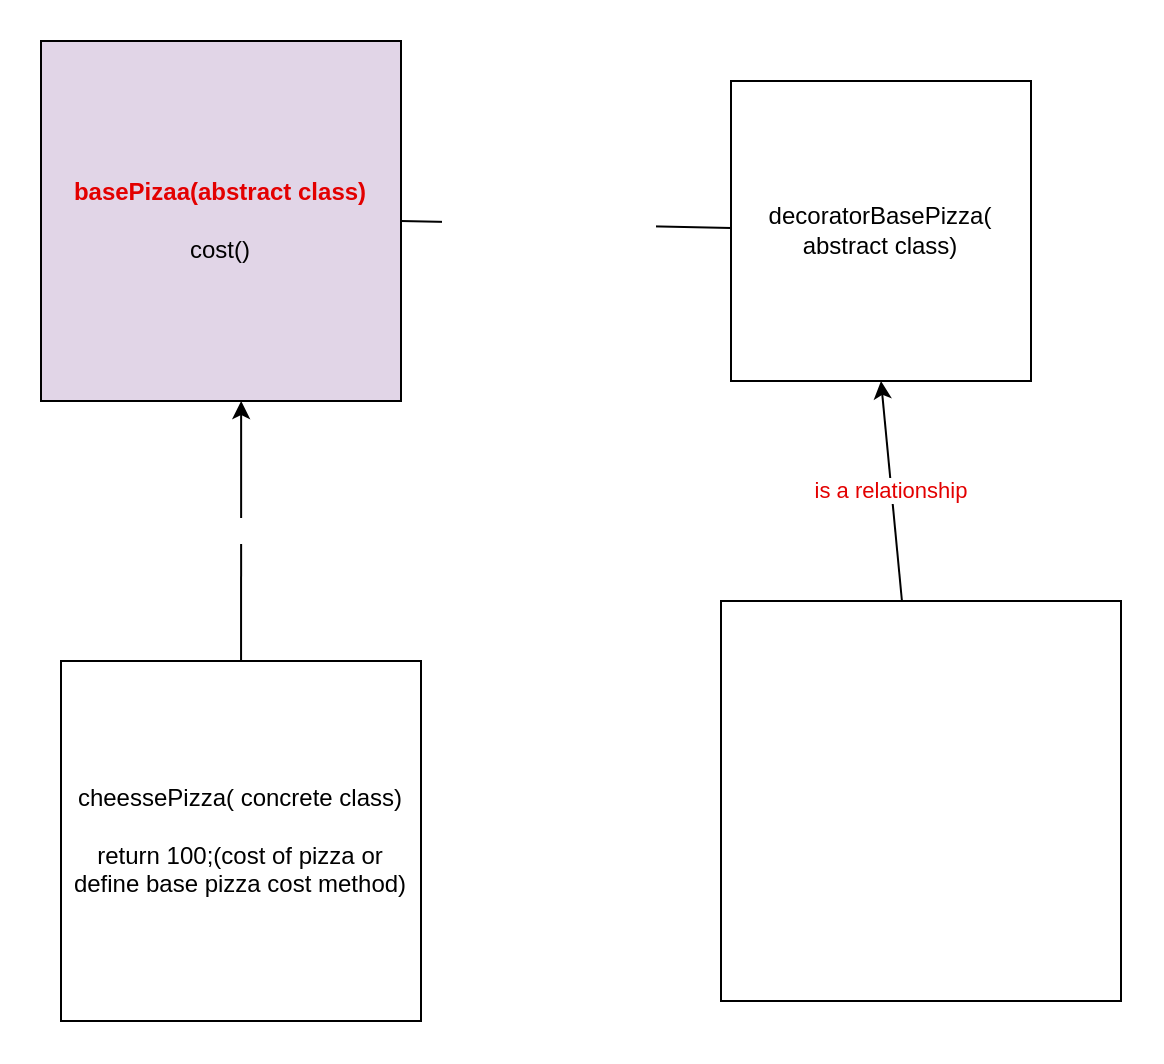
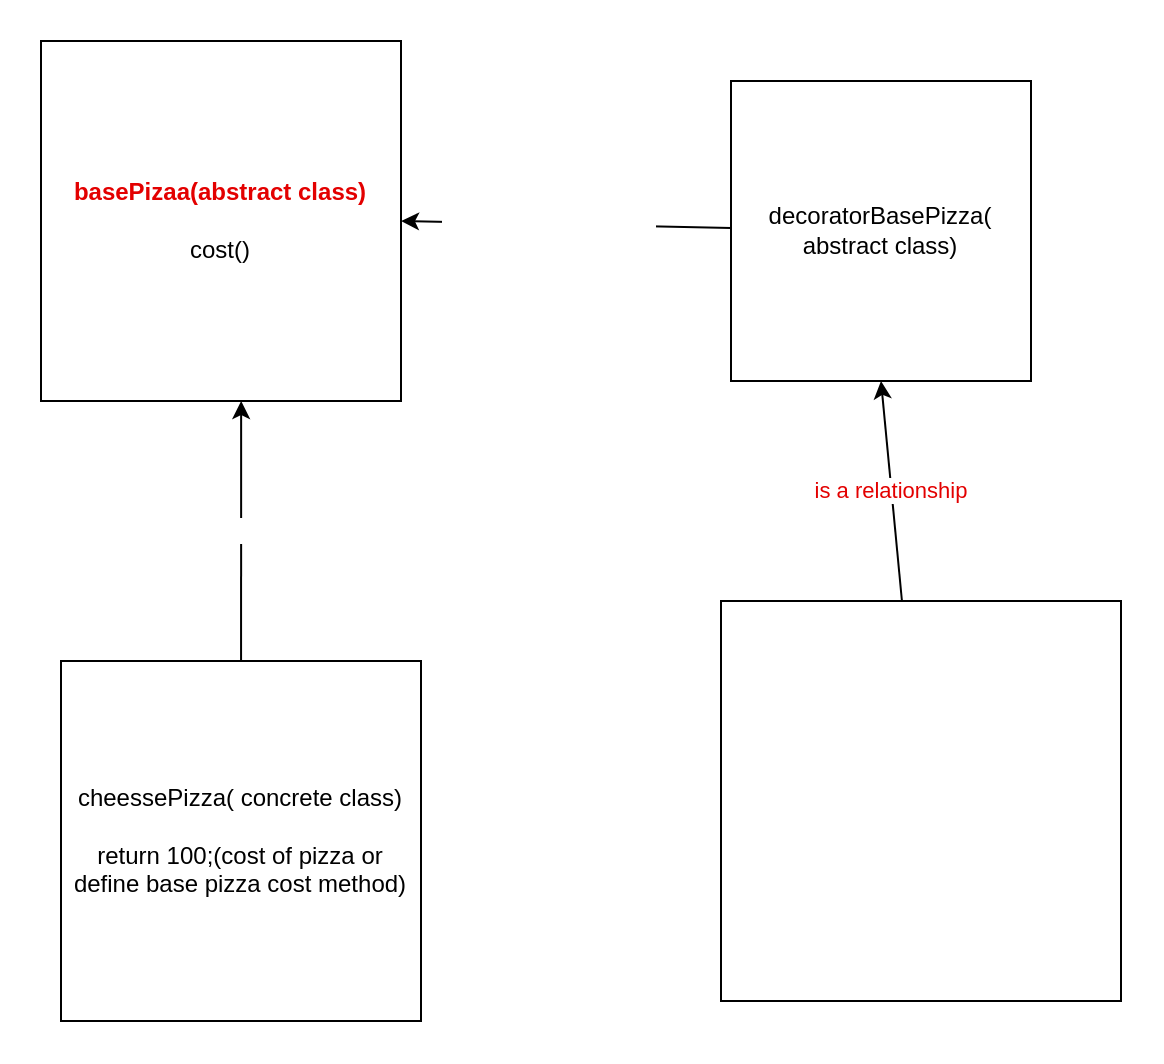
node "basePizaa(abstract class) cost()": fillcolor #e1d5e7 -> #ffffff
edge "basePizaa(abstract class) cost()" -- "decoratorBasePizza( abstract class)": arrowhead none -> classic
